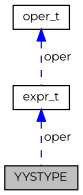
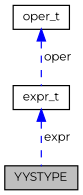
edge "YYSTYPE" -> "expr_t": label " oper" -> " expr"
